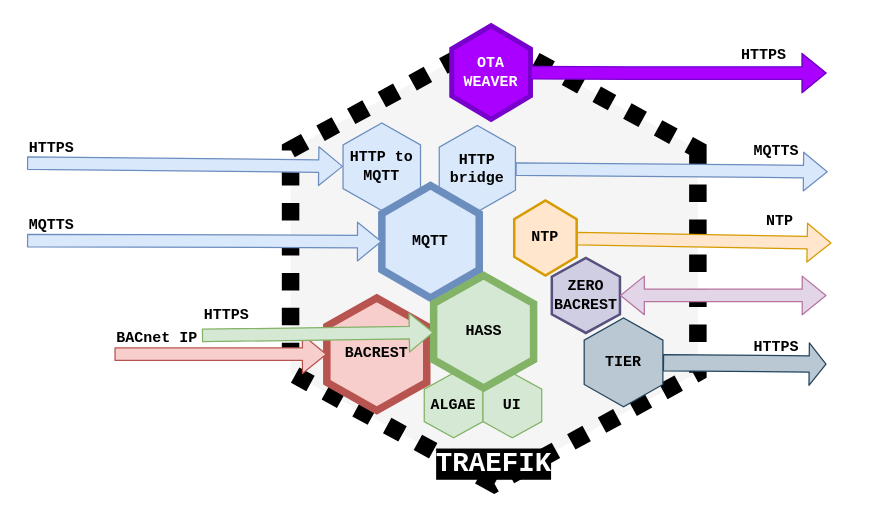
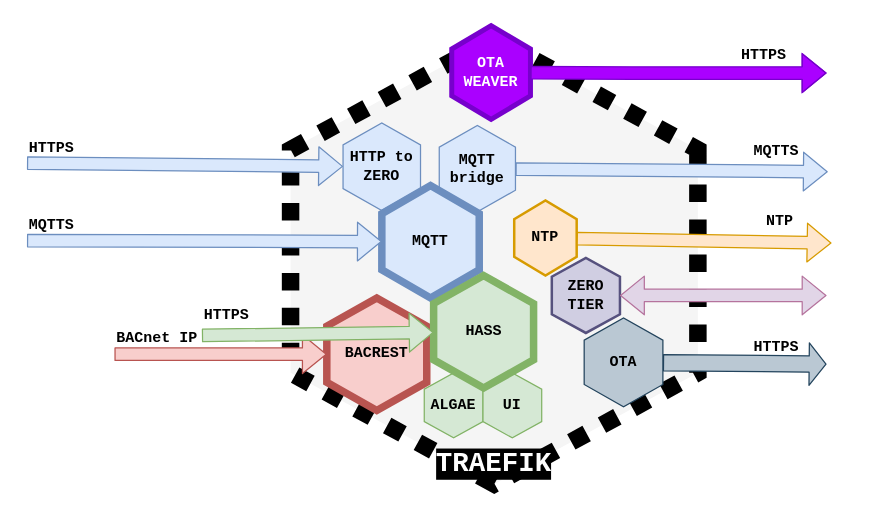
node "HTTP to MQTT": label "HTTP to MQTT" -> "HTTP to ZERO"
node "HTTP bridge": label "HTTP bridge" -> "MQTT bridge"
node "ZERO BACREST": label "ZERO BACREST" -> "ZERO TIER"
node "TIER": label "TIER" -> "OTA"
